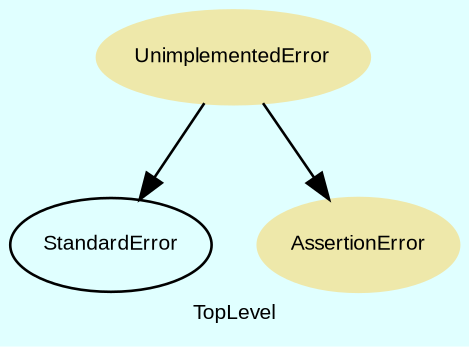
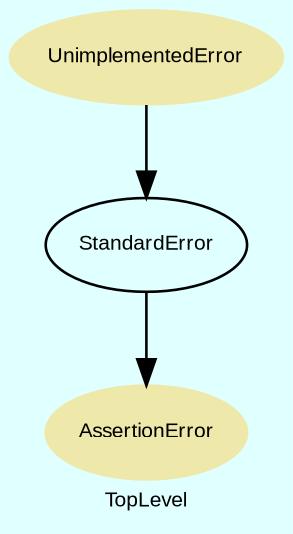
edge "UnimplementedError" -> "AssertionError": now "StandardError" -> "AssertionError"
